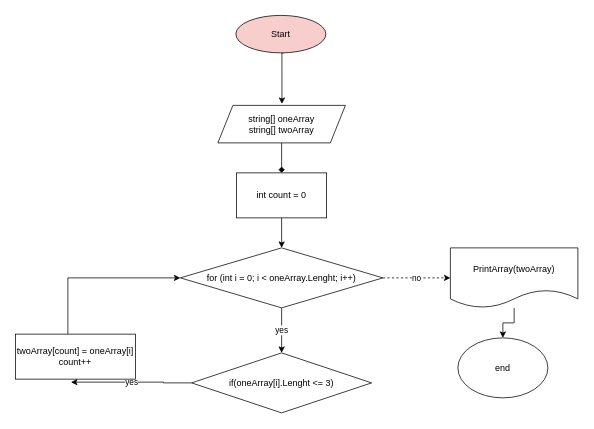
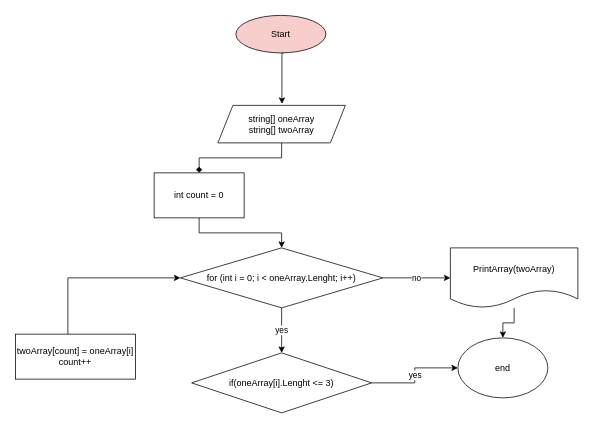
node "int count = 0": moved (282, 195) -> (199, 195)
edge "for (int i = 0; i < oneArray.Lenght; i++)" -> "PrintArray(twoArray)": style dashed -> solid
edge "if(oneArray[i].Lenght <= 3)" -> "twoArray[count] = oneArray[i] count++": now "if(oneArray[i].Lenght <= 3)" -> "end"
